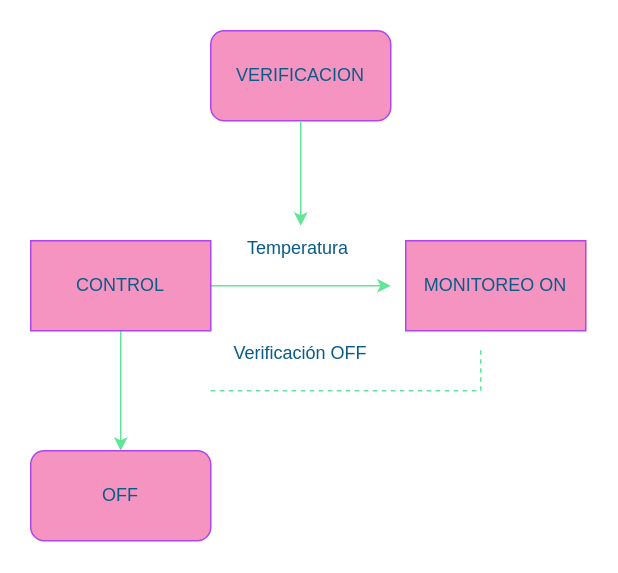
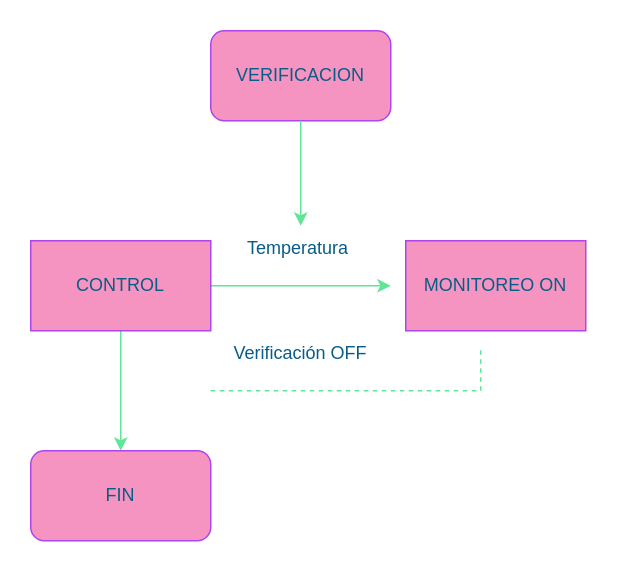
node "OFF": label "OFF" -> "FIN"
